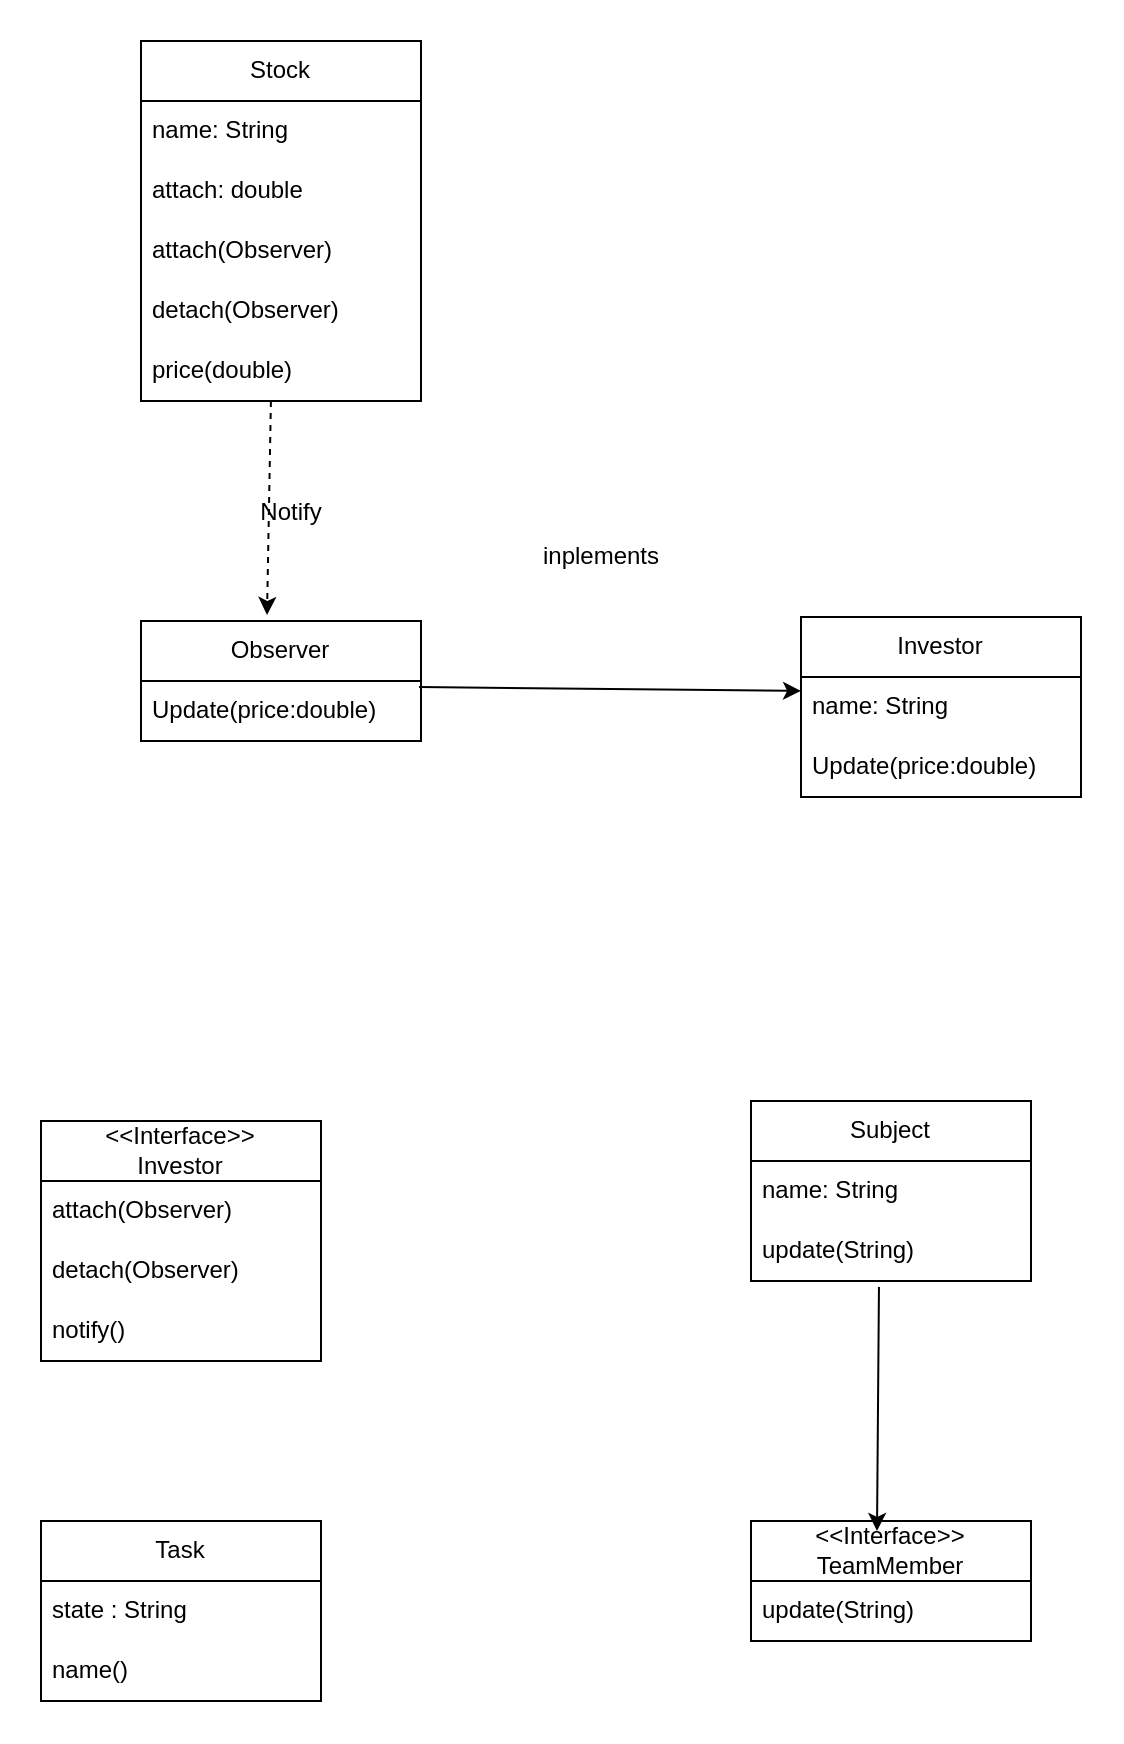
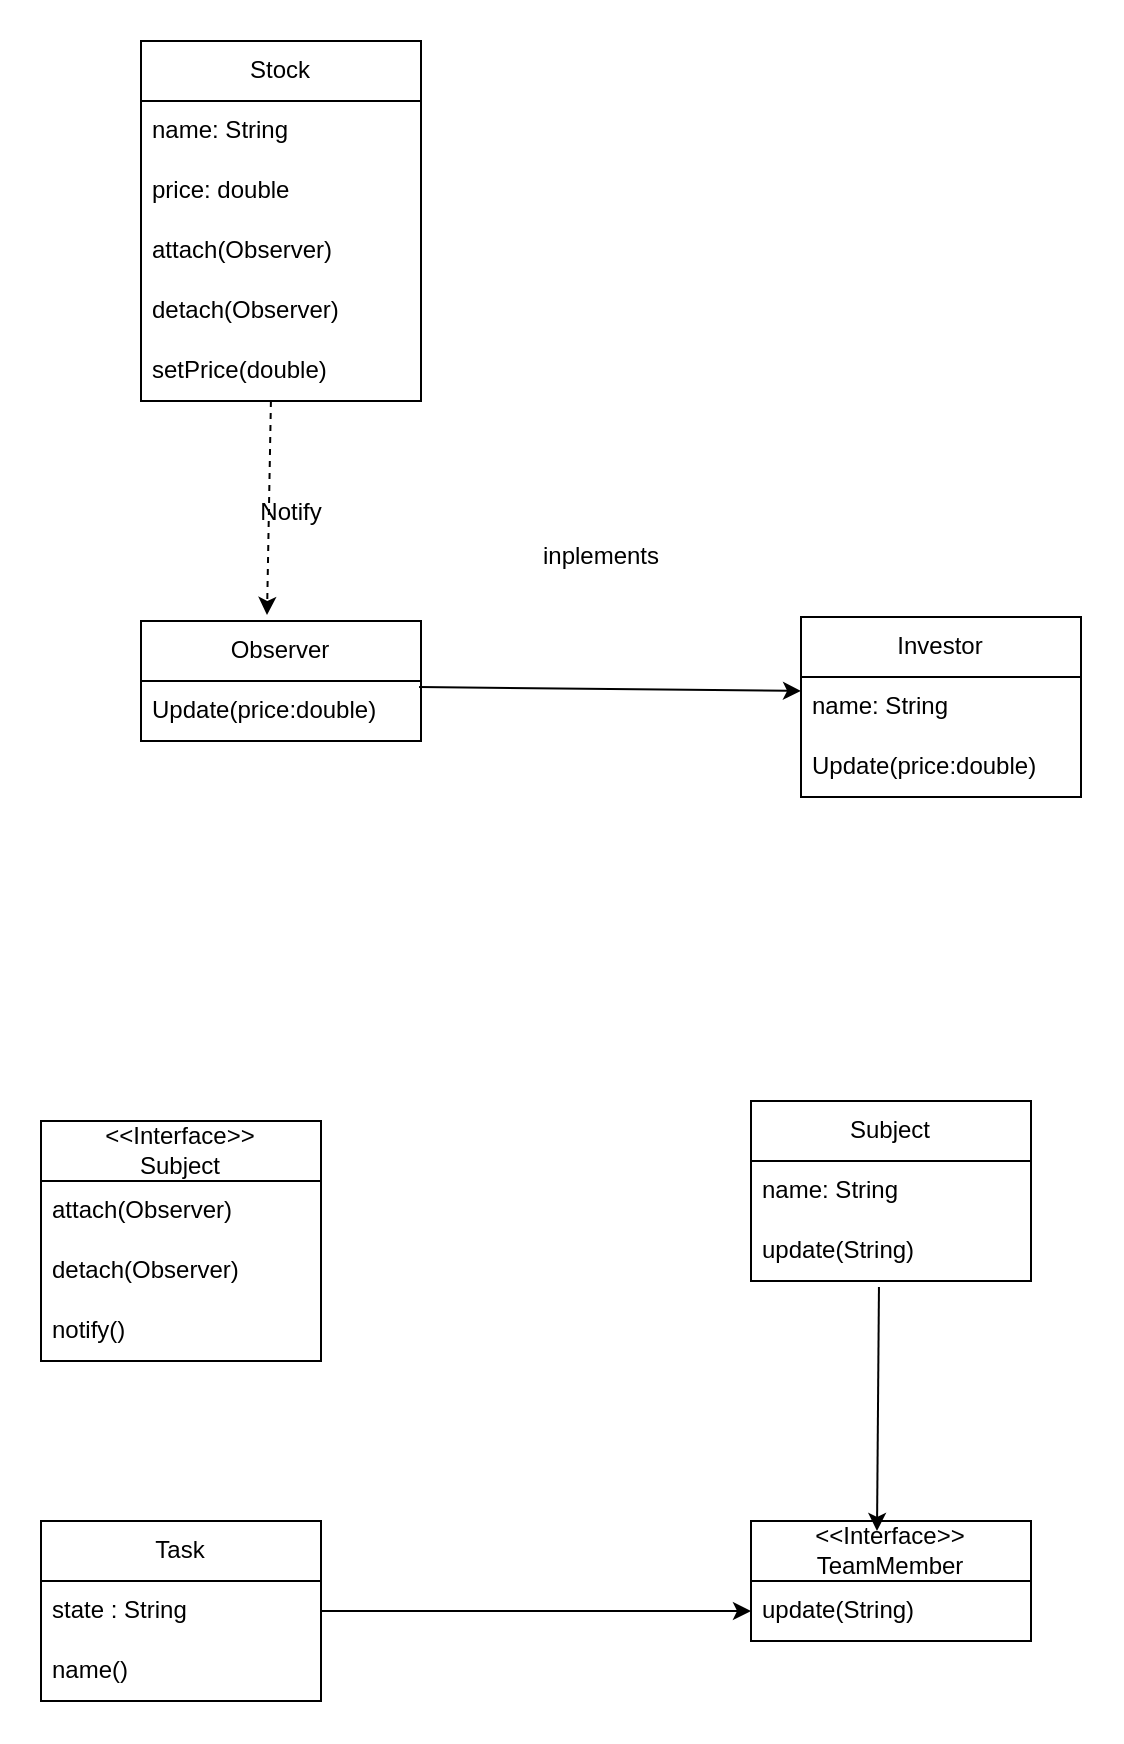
node "attach: double": label "attach: double" -> "price: double"
node "price(double)": label "price(double)" -> "setPrice(double)"
node "<<Interface>> Investor": label "<<Interface>> Investor" -> "<<Interface>> Subject"
edge "state : String" -> "<<Interface>> TeamMember": added
